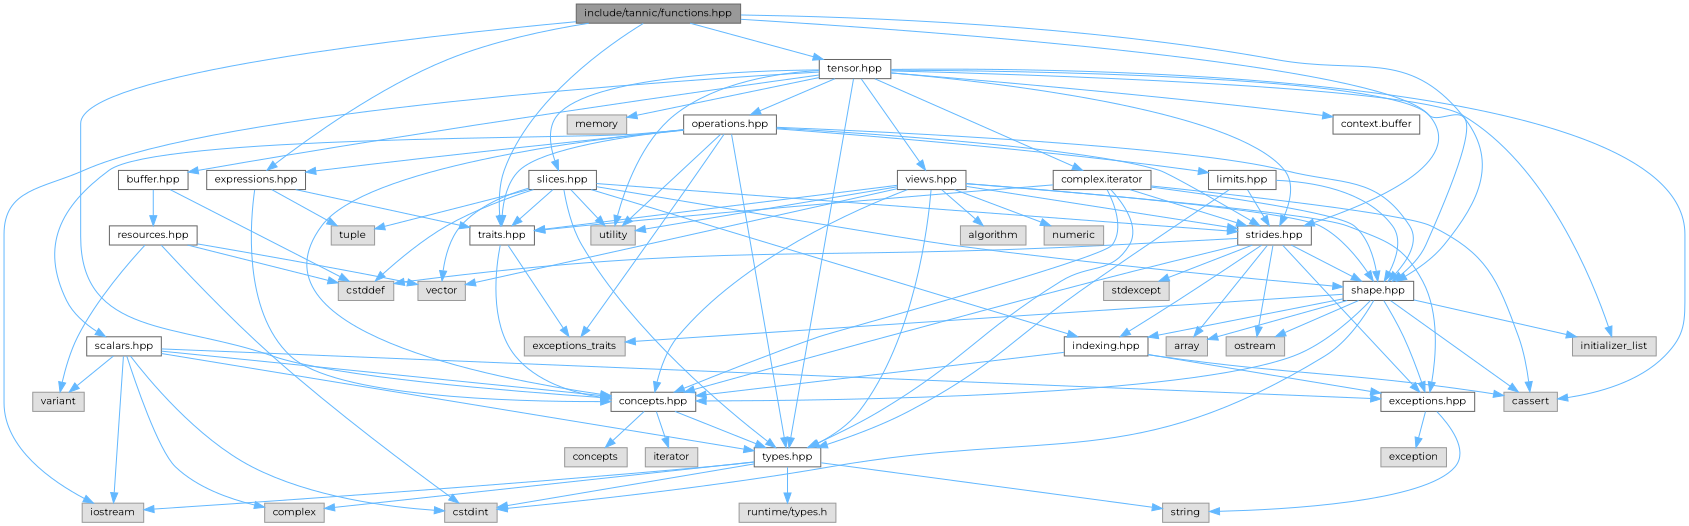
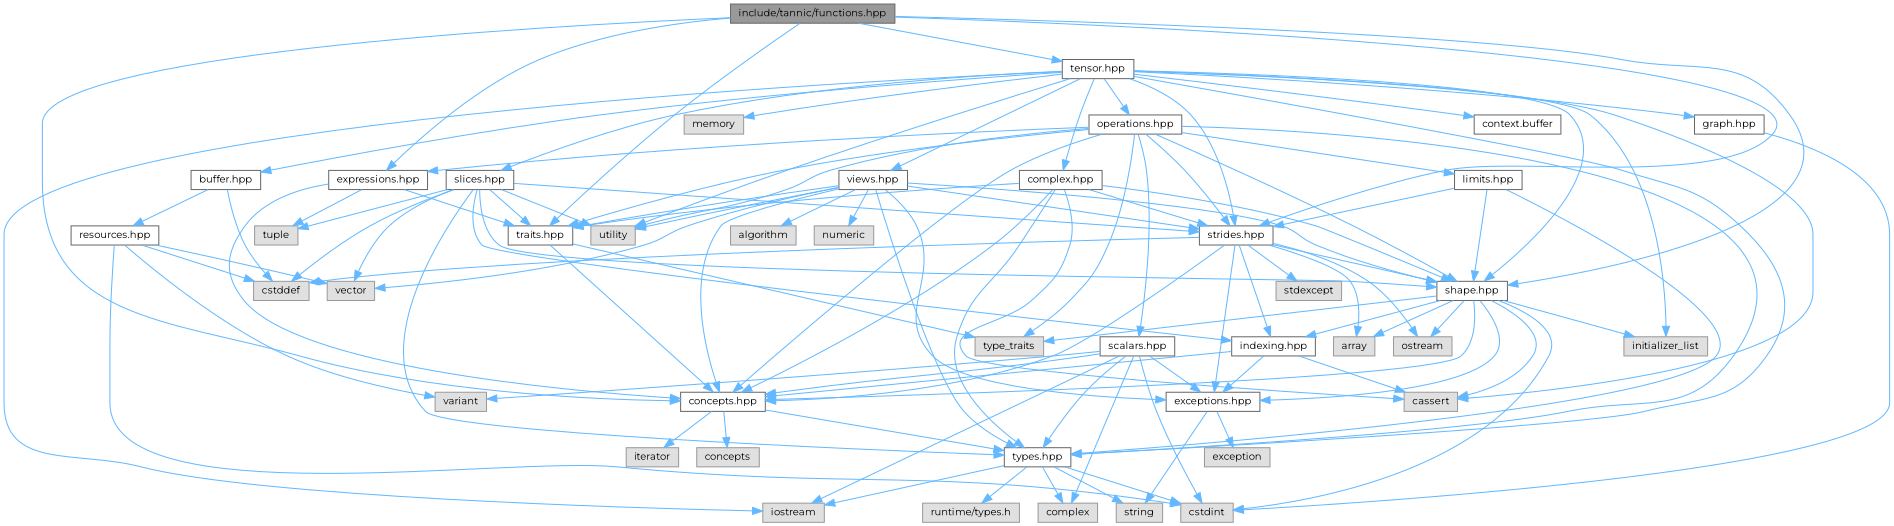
node "graph.hpp": added
node "complex.iterator": label "complex.iterator" -> "complex.hpp"
node "exceptions_traits": label "exceptions_traits" -> "type_traits"
